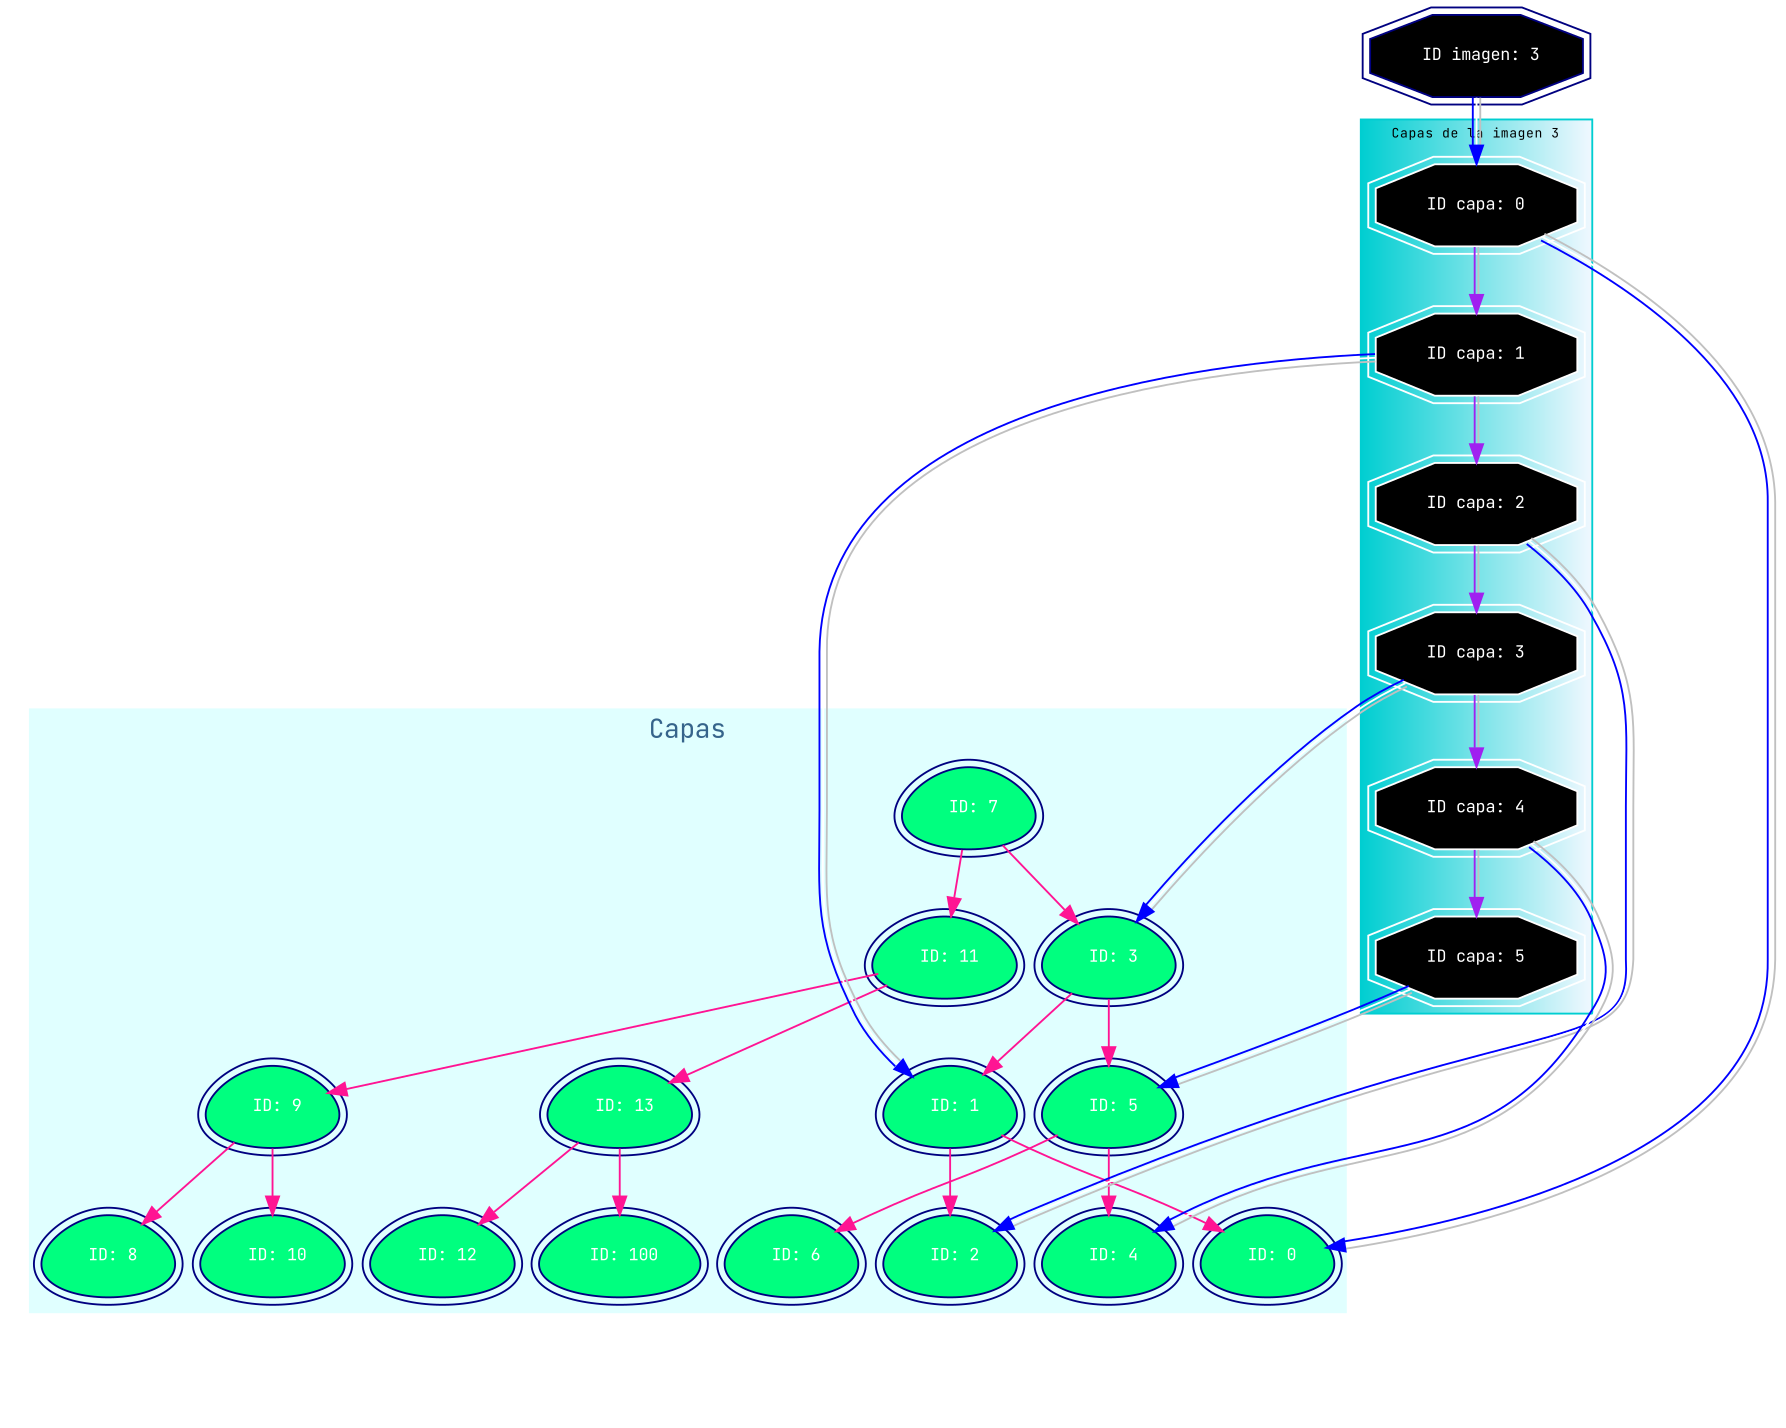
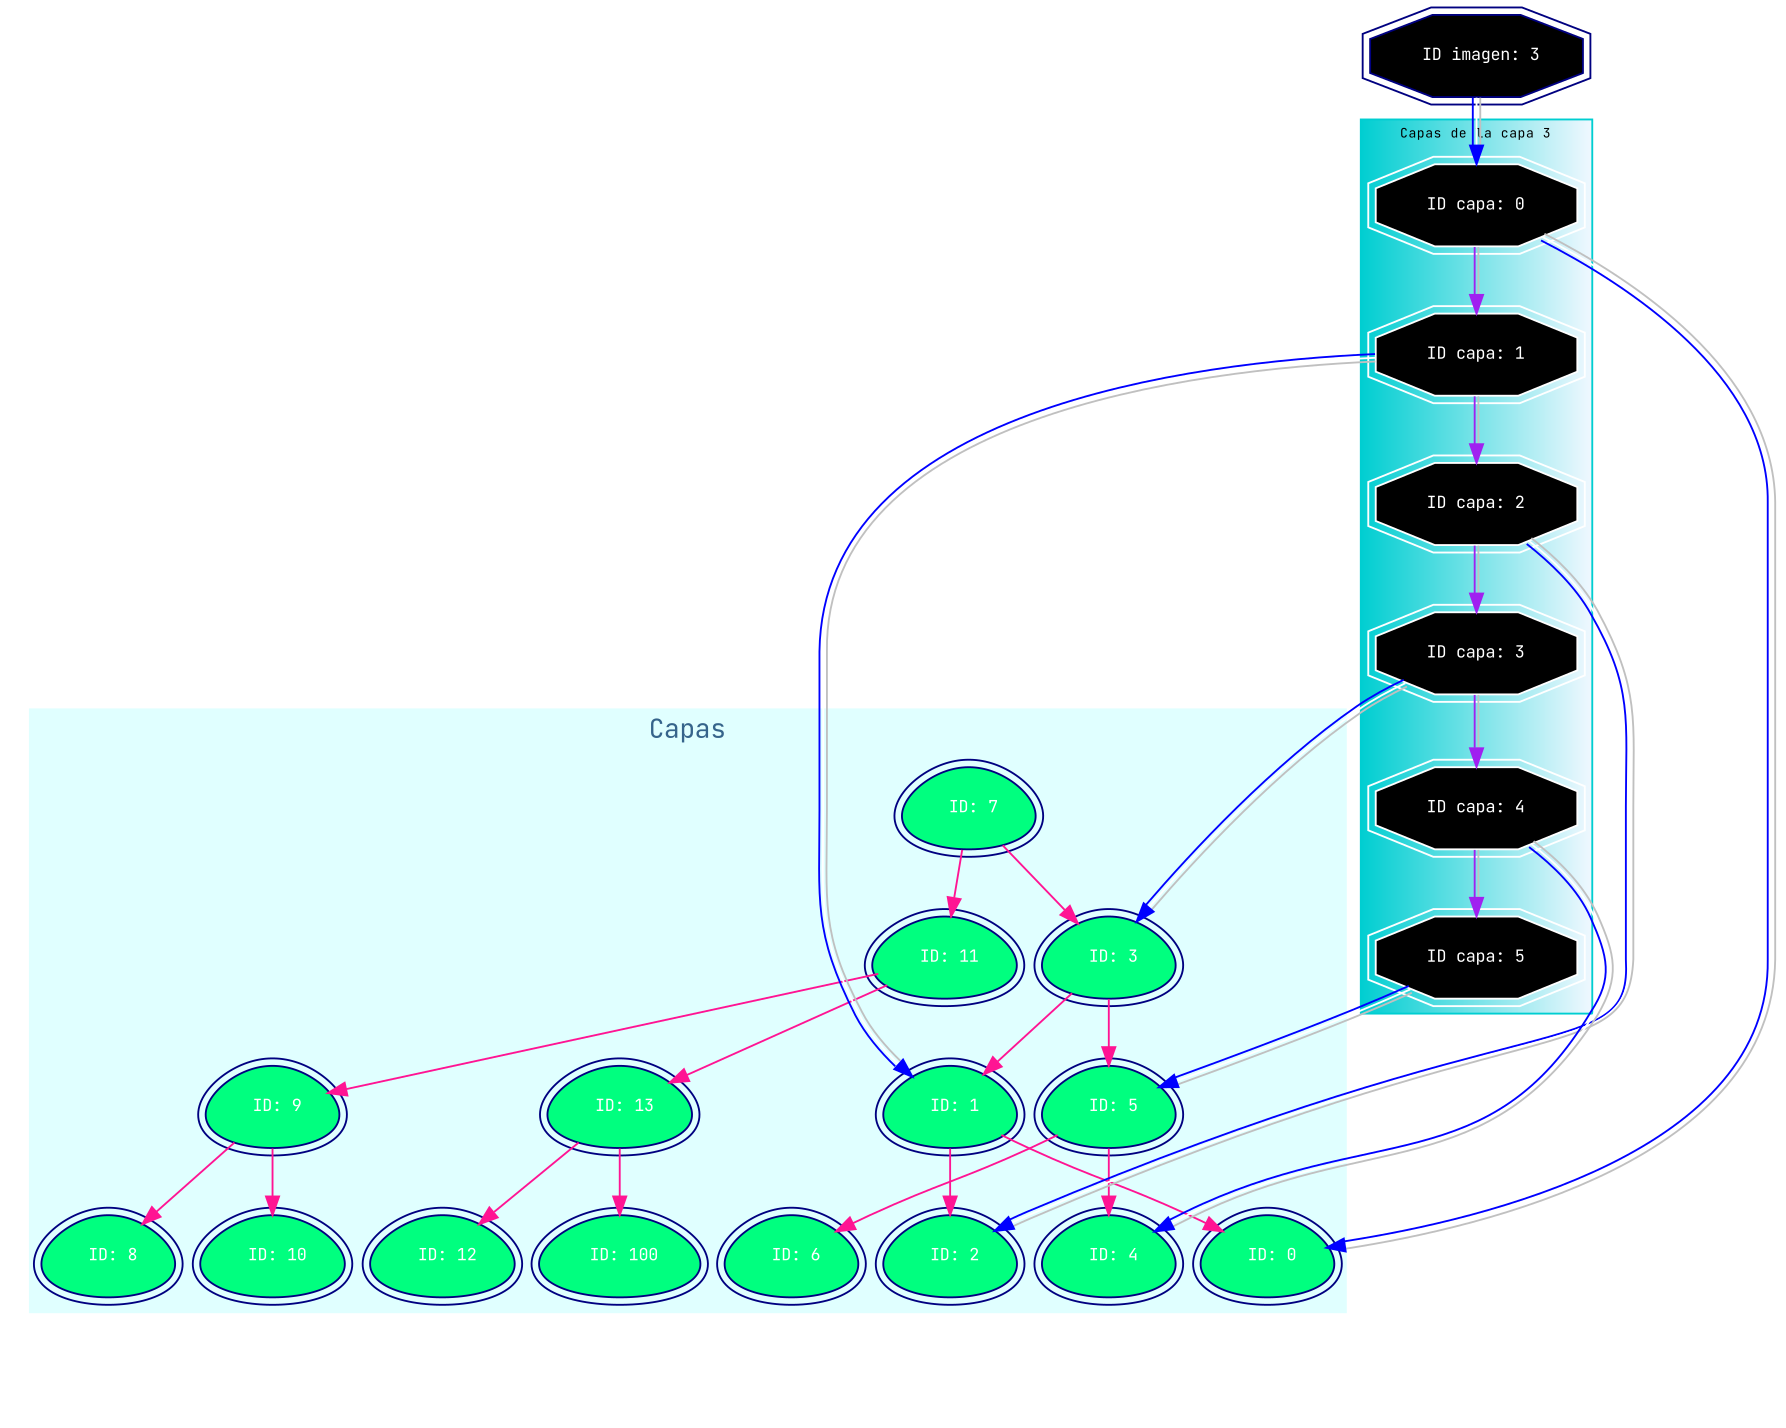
cluster "Capas de la imagen 3": label "Capas de la imagen 3" -> "Capas de la capa 3"
